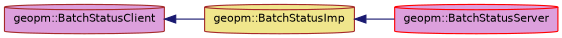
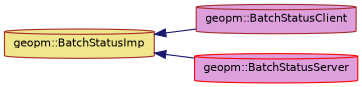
edge "geopm::BatchStatusImp" -> "geopm::BatchStatusClient": reversed
